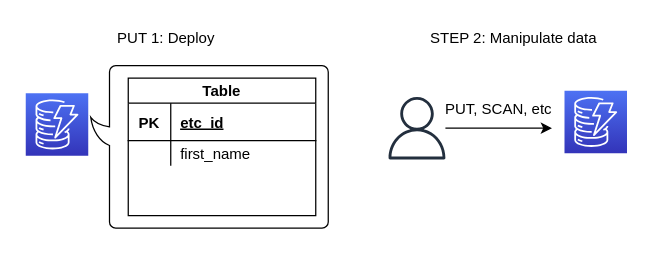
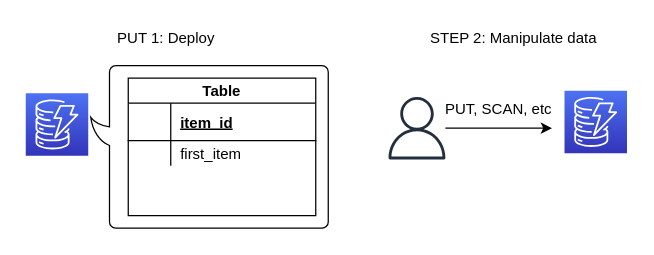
node "PK": removed
node "etc_id": label "etc_id" -> "item_id"
node "first_name": label "first_name" -> "first_item"
